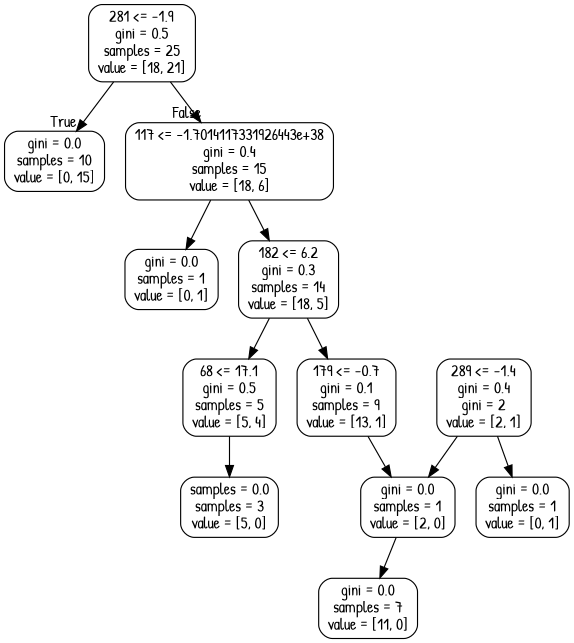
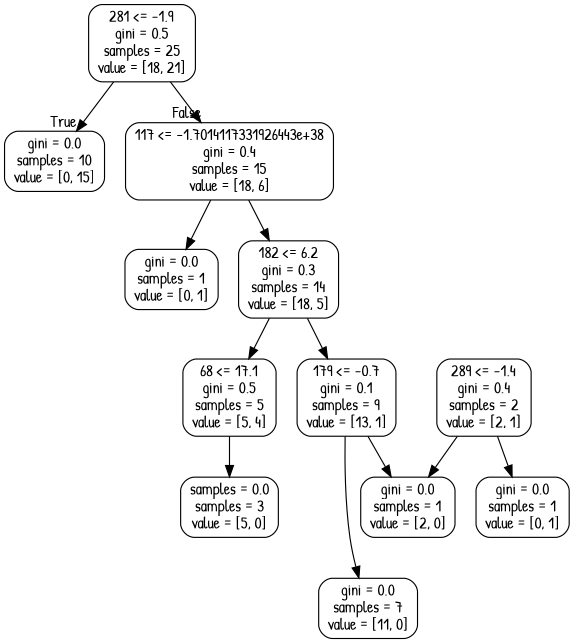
node "289 <= -1.4 gini = 0.4 gini = 2 value = [2, 1]": label "289 <= -1.4 gini = 0.4 gini = 2 value = [2, 1]" -> "289 <= -1.4 gini = 0.4 samples = 2 value = [2, 1]"
edge "gini = 0.0 samples = 1 value = [2, 0]" -> "gini = 0.0 samples = 7 value = [11, 0]": now "179 <= -0.7 gini = 0.1 samples = 9 value = [13, 1]" -> "gini = 0.0 samples = 7 value = [11, 0]"
